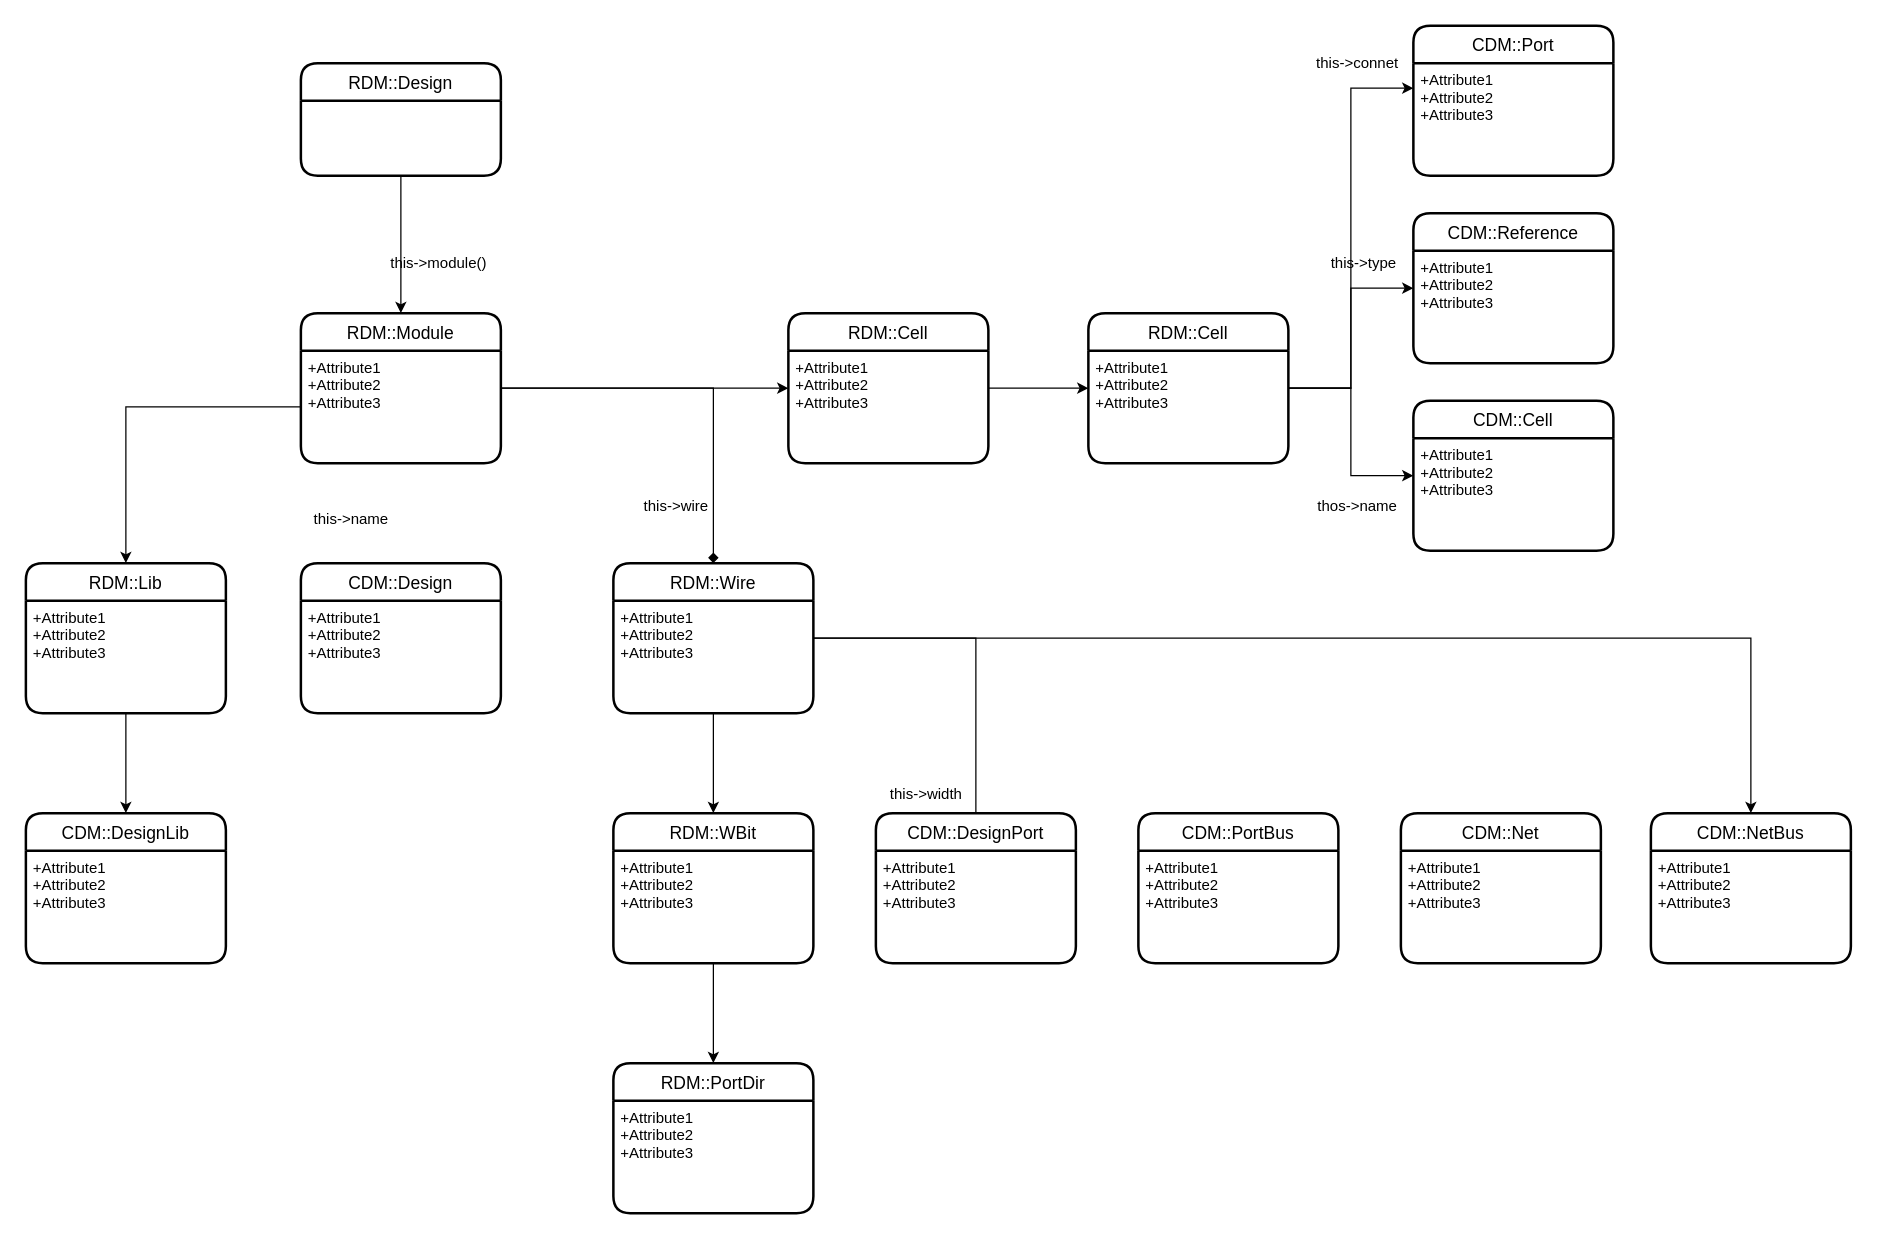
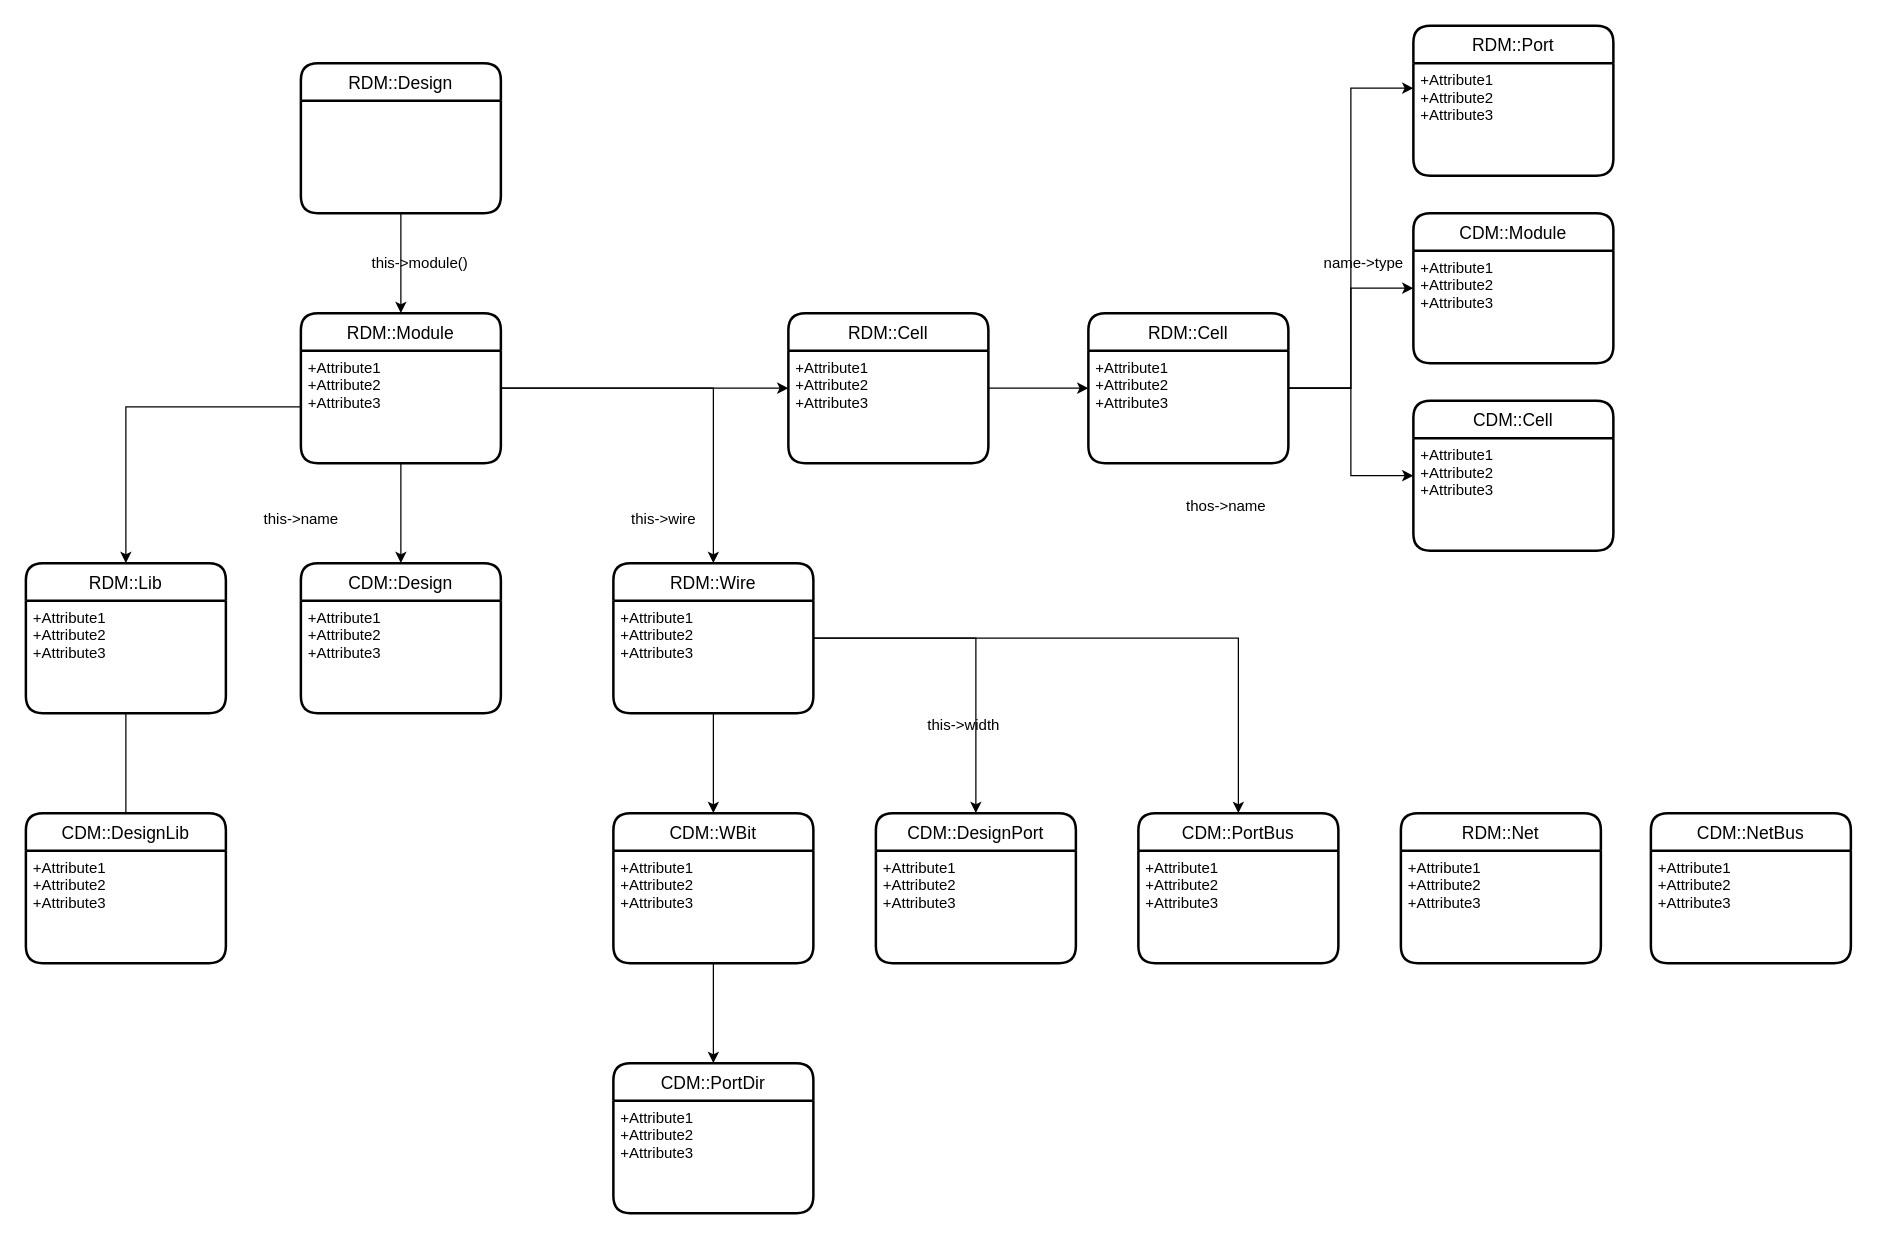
node "CDM::Port": label "CDM::Port" -> "RDM::Port"
node "this->connet": removed
node "RDM::Design": size 200x113 -> 200x150
node "CDM::Reference": label "CDM::Reference" -> "CDM::Module"
node "this->module()": moved (438, 263) -> (419, 263)
node "this->type": label "this->type" -> "name->type"
node "this->wire": moved (676, 507) -> (663, 519)
node "thos->name": moved (1357, 507) -> (1226, 507)
edge "RDM::Module" -> "CDM::Design": added
node "this->name": moved (351, 519) -> (301, 519)
edge "RDM::Module" -> "RDM::Wire": arrowhead diamond -> classic
edge "RDM::Wire" -> "CDM::NetBus": removed
edge "RDM::Wire" -> "CDM::PortBus": added
node "this->width": moved (926, 794) -> (963, 726)
edge "RDM::Lib" -> "CDM::DesignLib": arrowhead classic -> none
edge "RDM::Wire" -- "CDM::DesignPort": arrowhead none -> classic
node "RDM::WBit": label "RDM::WBit" -> "CDM::WBit"
node "CDM::Net": label "CDM::Net" -> "RDM::Net"
node "RDM::PortDir": label "RDM::PortDir" -> "CDM::PortDir"
